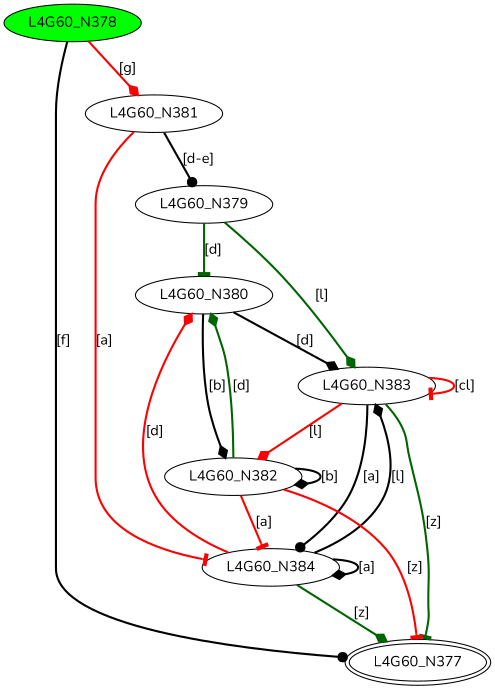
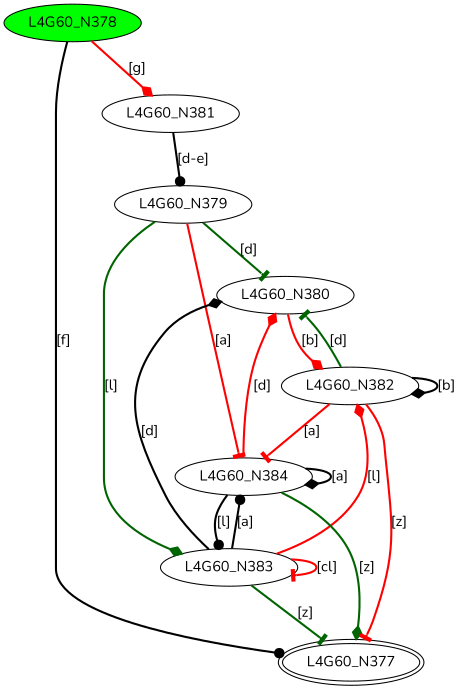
edge "L4G60_N380" -> "L4G60_N383": reversed
edge "L4G60_N381" -> "L4G60_N384": now "L4G60_N379" -> "L4G60_N384"
edge "L4G60_N380" -> "L4G60_N382": color black -> red
edge "L4G60_N382" -> "L4G60_N380": arrowhead diamond -> tee
edge "L4G60_N384" -> "L4G60_N383": arrowhead diamond -> dot
